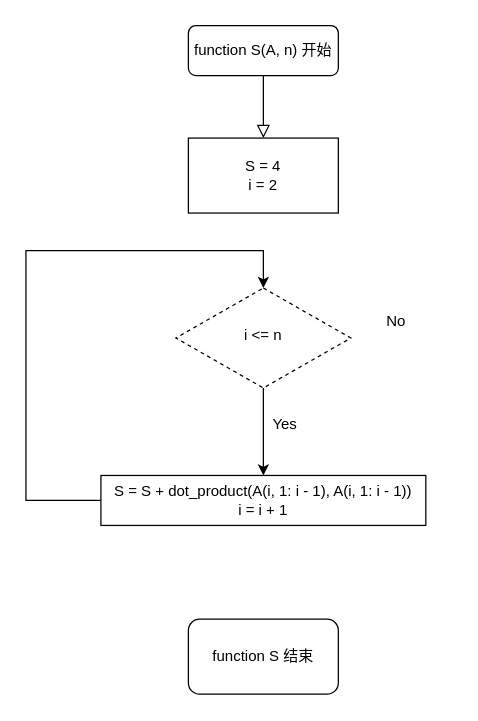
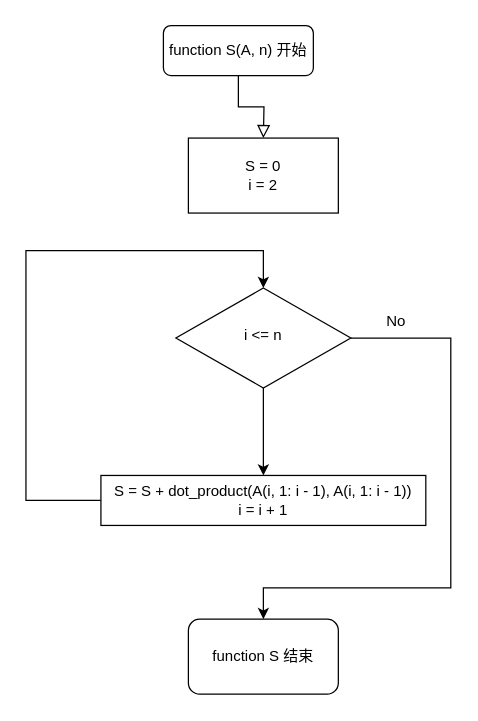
node "function S(A, n) 开始": moved (263, 51) -> (238, 51)
node "S = 4 i = 2": label "S = 4 i = 2" -> "S = 0 i = 2"
node "i <= n": style dashed -> solid
node "Yes": removed
edge "i <= n" -> "function S 结束": added
